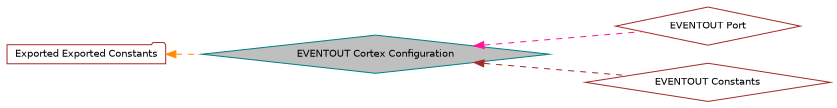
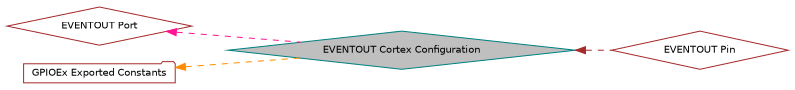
edge "EVENTOUT Port" -> "EVENTOUT Cortex Configuration": reversed
node "Exported Exported Constants": label "Exported Exported Constants" -> "GPIOEx Exported Constants"
node "EVENTOUT Constants": label "EVENTOUT Constants" -> "EVENTOUT Pin"
